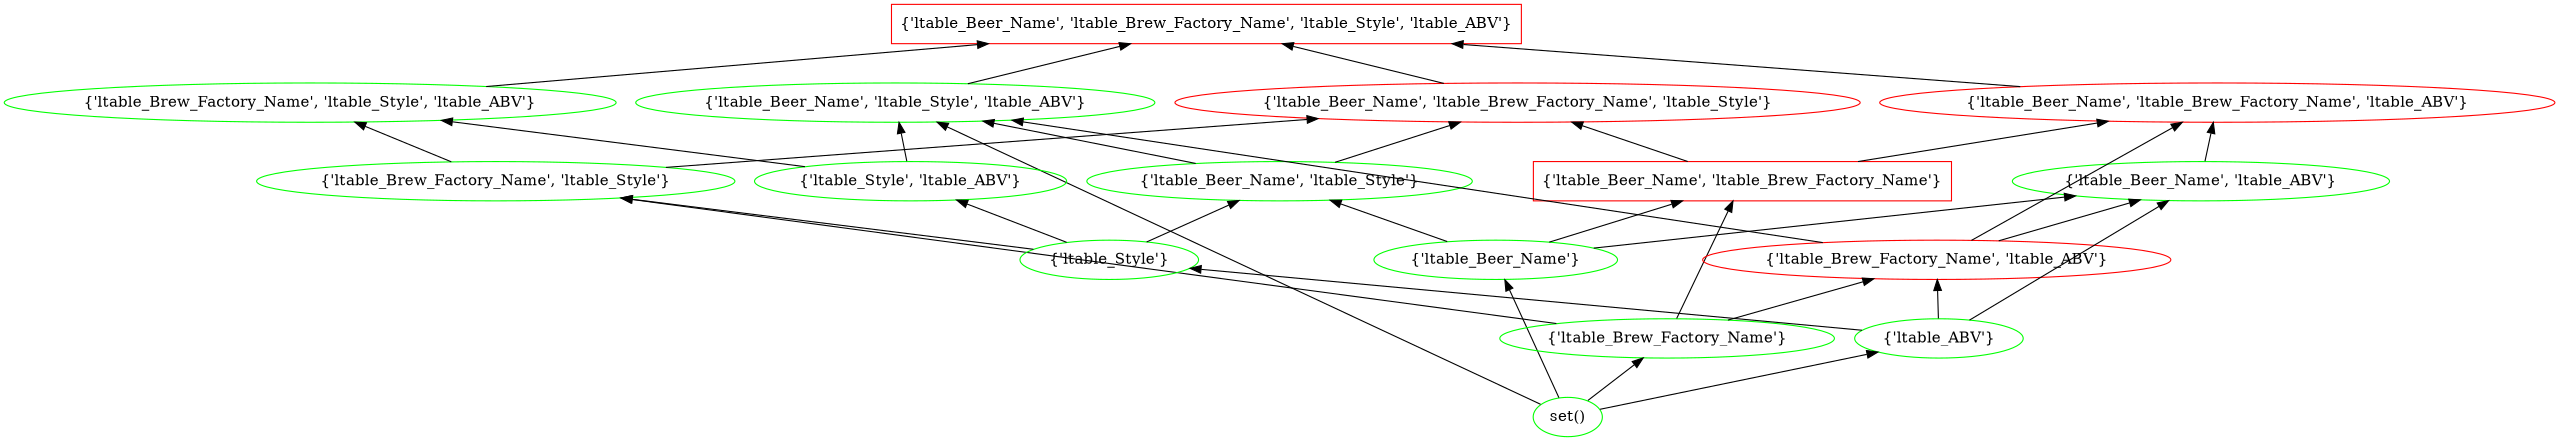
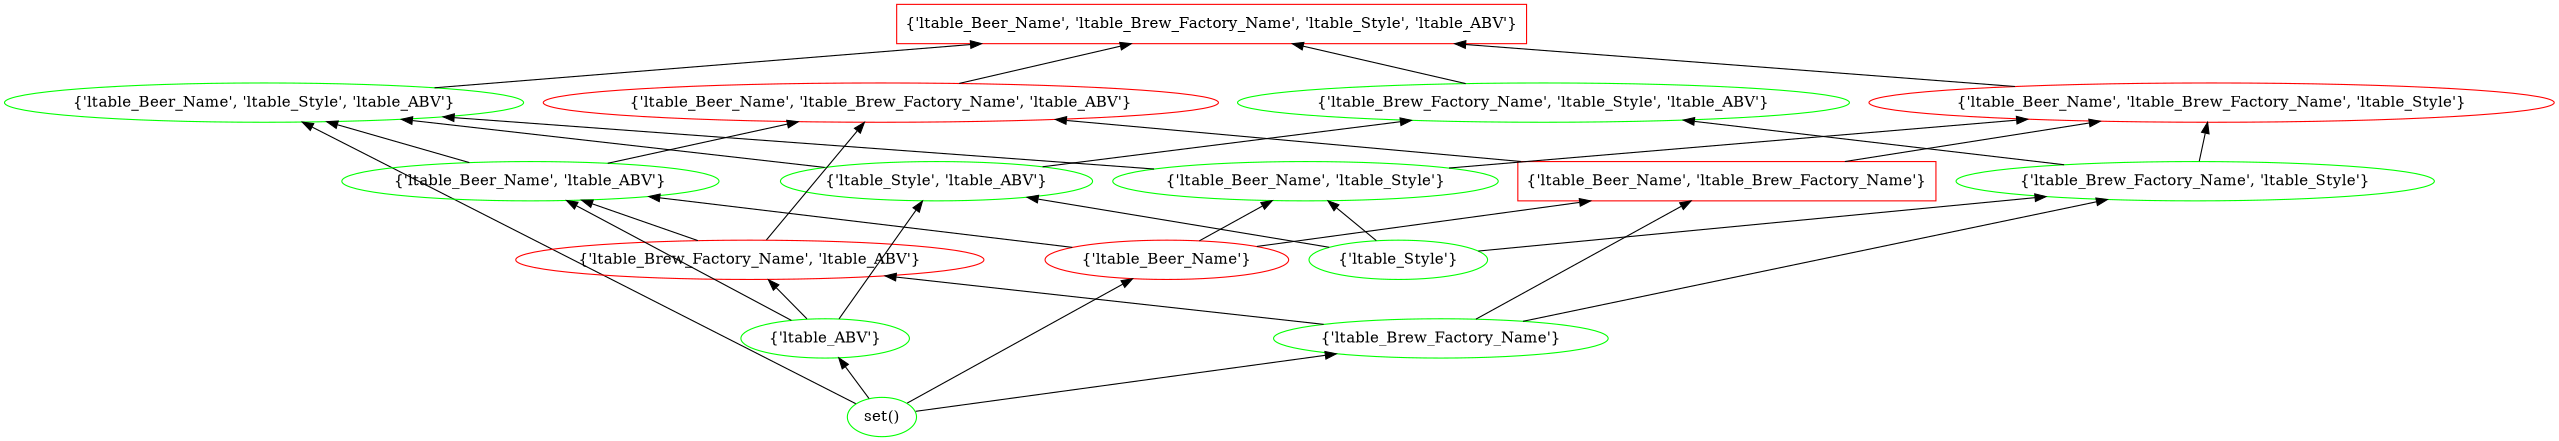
edge "{'ltable_Brew_Factory_Name', 'ltable_ABV'}" -> "{'ltable_Beer_Name', 'ltable_Style', 'ltable_ABV'}": now "{'ltable_Beer_Name', 'ltable_ABV'}" -> "{'ltable_Beer_Name', 'ltable_Style', 'ltable_ABV'}"
node "{'ltable_Beer_Name'}": color green -> red
edge "{'ltable_ABV'}" -> "{'ltable_Style'}": now "{'ltable_ABV'}" -> "{'ltable_Style', 'ltable_ABV'}"
